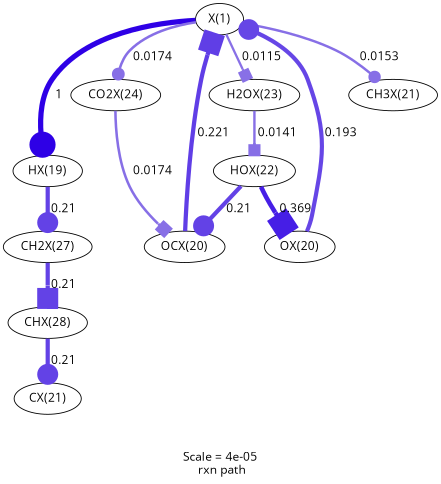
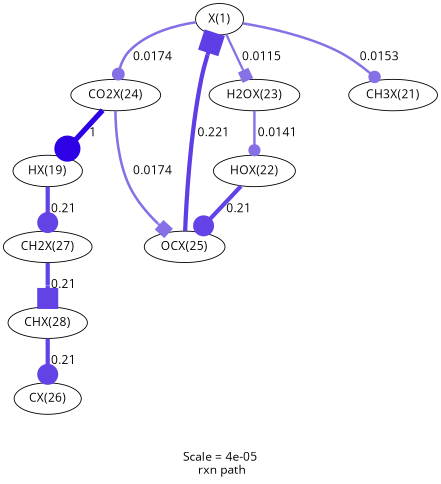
edge "X(1)" -> "HX(19)": now "CO2X(24)" -> "HX(19)"
edge "H2OX(23)" -> "HOX(22)": arrowhead box -> dot
node "OCX(20)": label "OCX(20)" -> "OCX(25)"
node "OX(20)": removed
node "CX(21)": label "CX(21)" -> "CX(26)"
